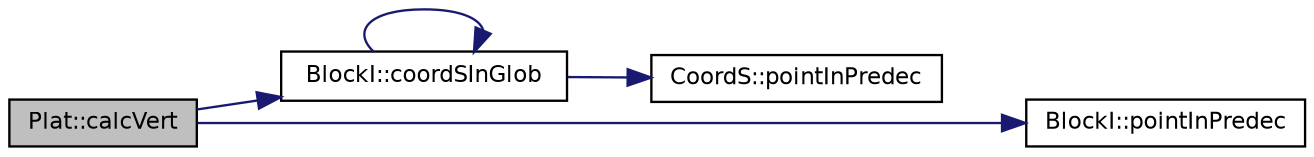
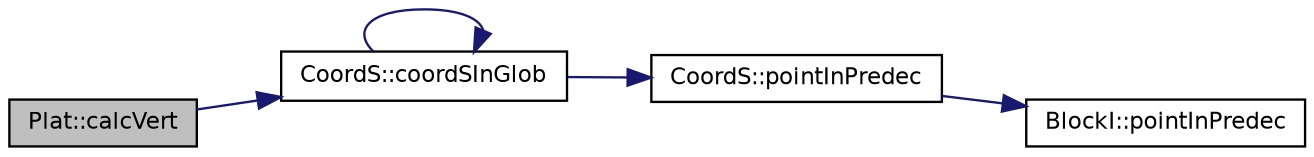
node "BlockI::coordSInGlob": label "BlockI::coordSInGlob" -> "CoordS::coordSInGlob"
edge "Plat::calcVert" -> "BlockI::pointInPredec": now "CoordS::pointInPredec" -> "BlockI::pointInPredec"
